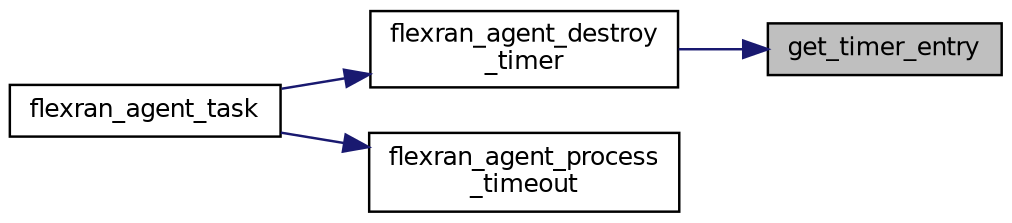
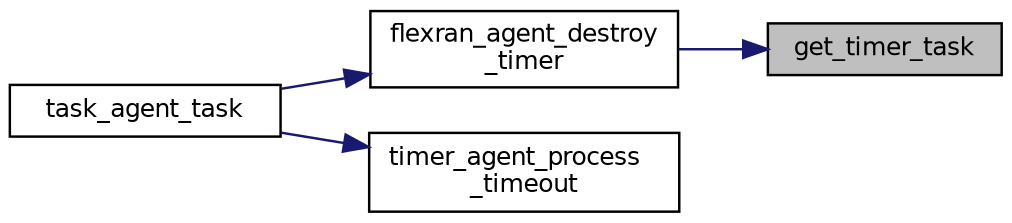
node "get_timer_entry": label "get_timer_entry" -> "get_timer_task"
node "flexran_agent_task": label "flexran_agent_task" -> "task_agent_task"
node "flexran_agent_process _timeout": label "flexran_agent_process _timeout" -> "timer_agent_process _timeout"
